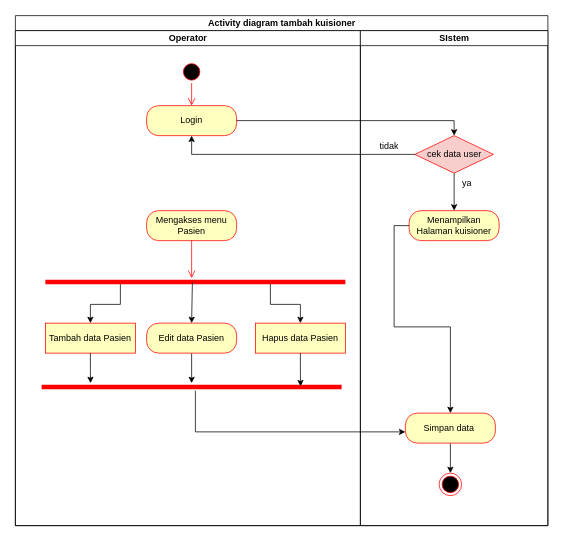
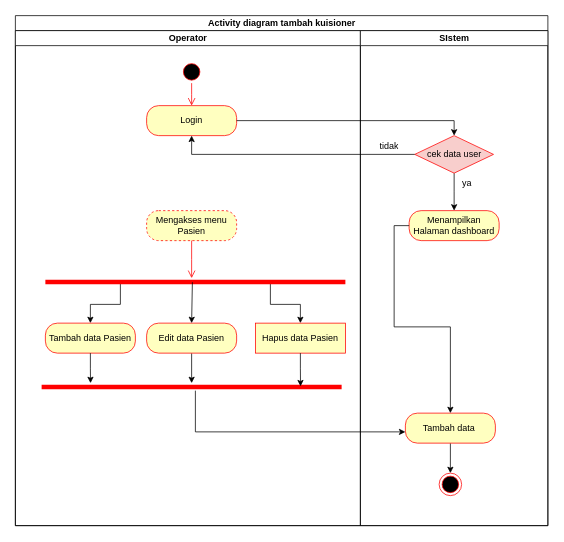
node "Mengakses menu Pasien": style solid -> dashed
node "Menampilkan Halaman kuisioner": label "Menampilkan Halaman kuisioner" -> "Menampilkan Halaman dashboard"
node "Tambah data Pasien": shape rectangle -> rounded rectangle
node "Simpan data": label "Simpan data" -> "Tambah data"
